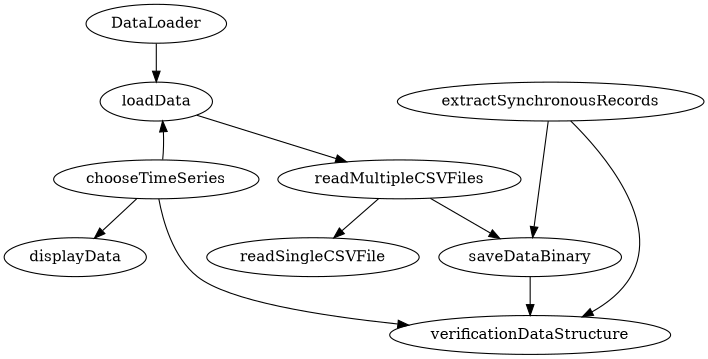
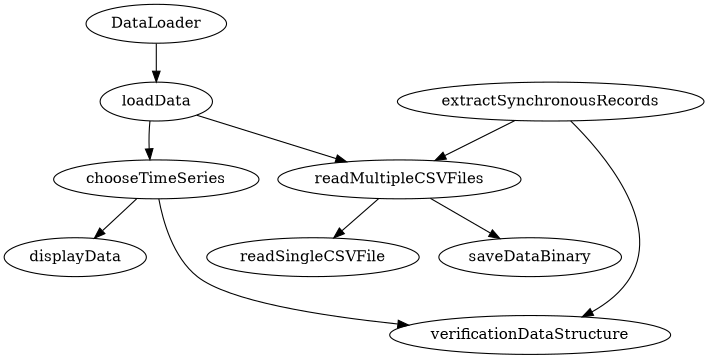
edge "chooseTimeSeries" -> "loadData": reversed
edge "extractSynchronousRecords" -> "saveDataBinary": now "extractSynchronousRecords" -> "readMultipleCSVFiles"
edge "saveDataBinary" -> "verificationDataStructure": removed
